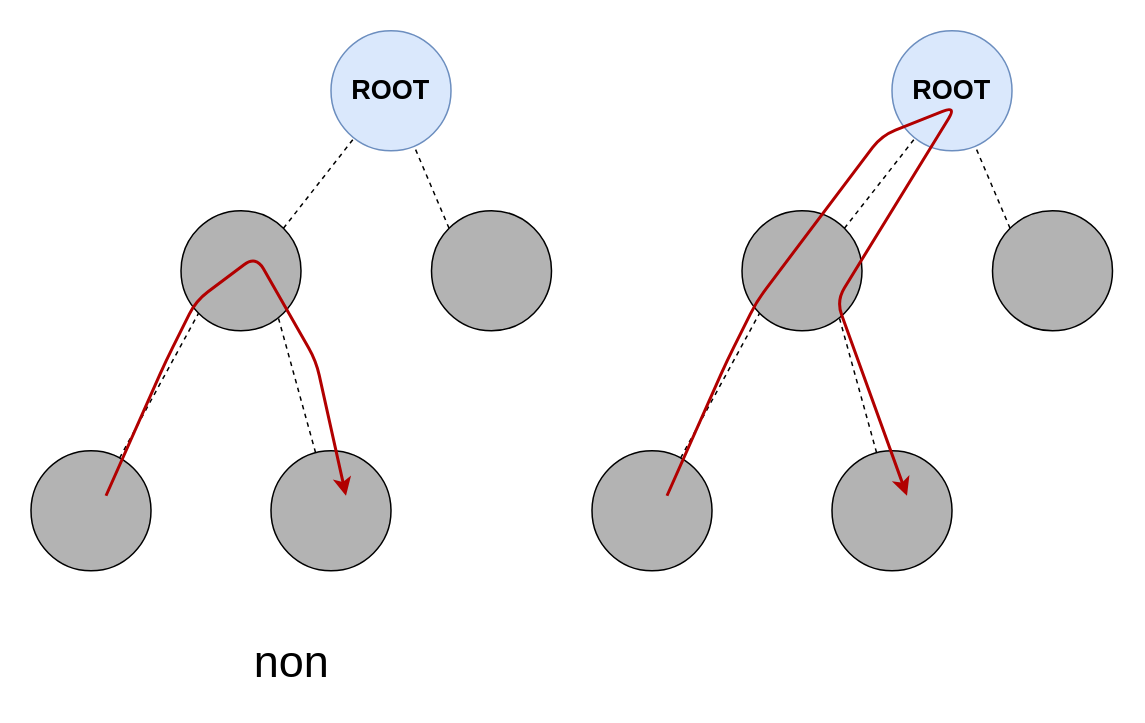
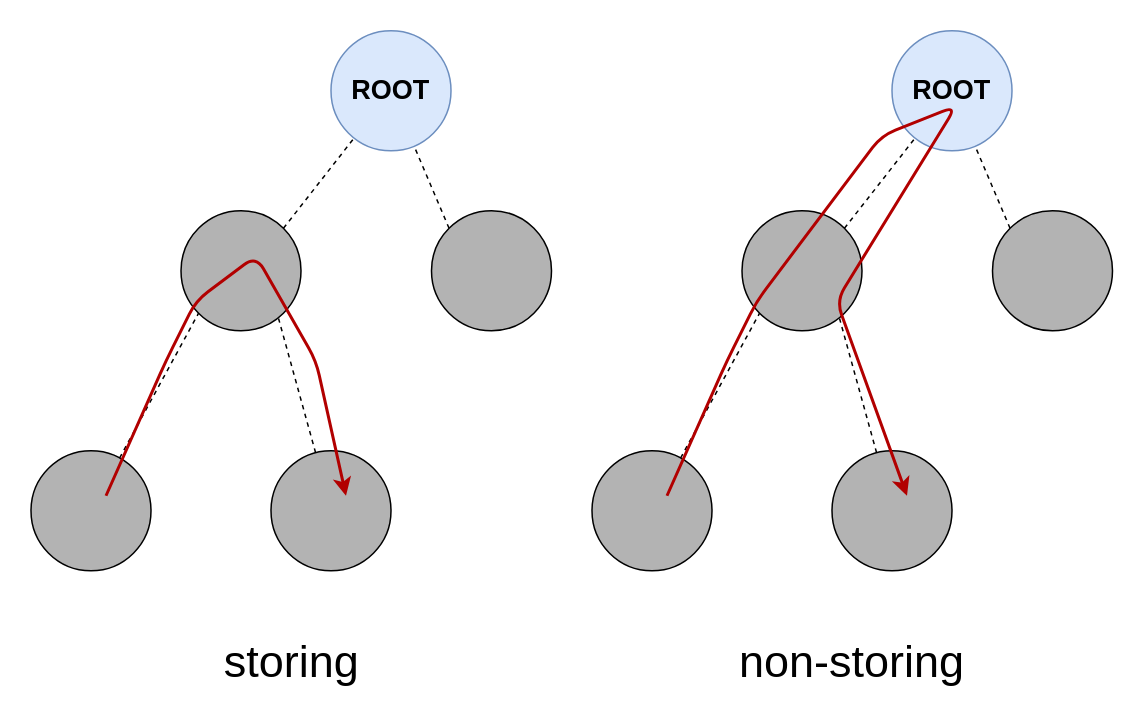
node "non": label "non" -> "storing"
node "non-storing": added
